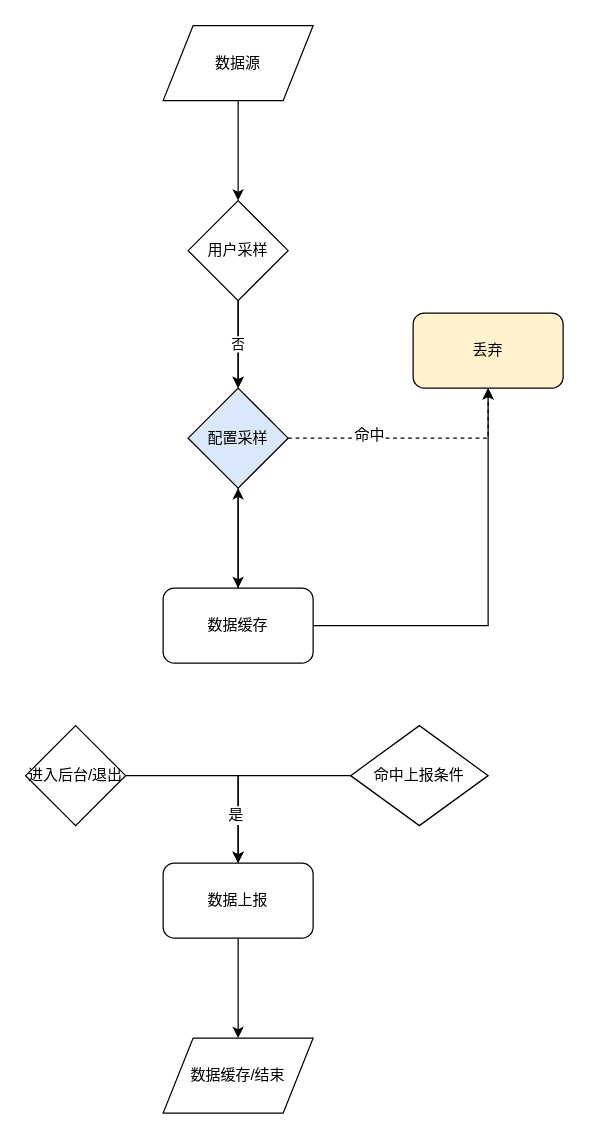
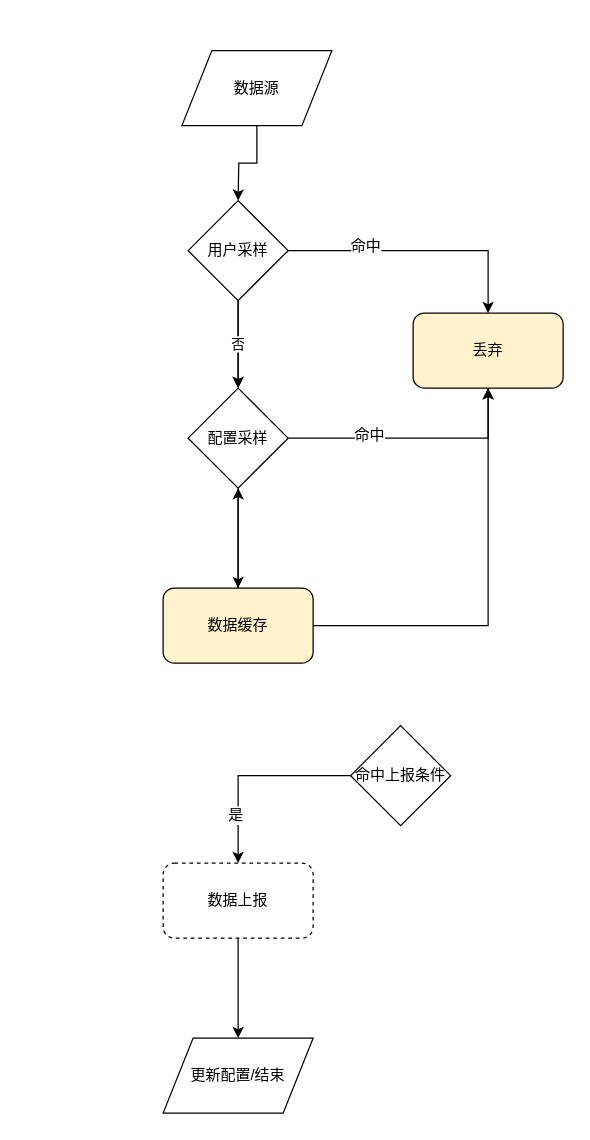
node "数据源": moved (238, 63) -> (257, 88)
edge "用户采样" -> "丢弃": added, label "命中"
node "配置采样": fillcolor #dae8fc -> #ffffff
edge "配置采样" -> "丢弃": style dashed -> solid
node "数据缓存": fillcolor #ffffff -> #fff2cc
node "进入后台/退出": removed
edge "进入后台/退出" -> "数据上报": removed
node "命中上报条件": size 138x100 -> 100x100
node "数据上报": style solid -> dashed
node "数据缓存/结束": label "数据缓存/结束" -> "更新配置/结束"
